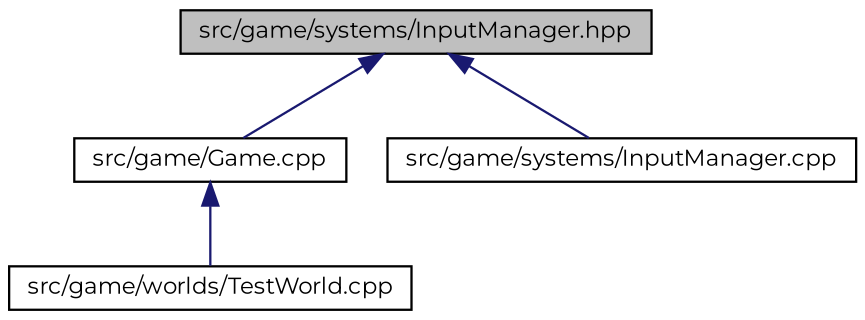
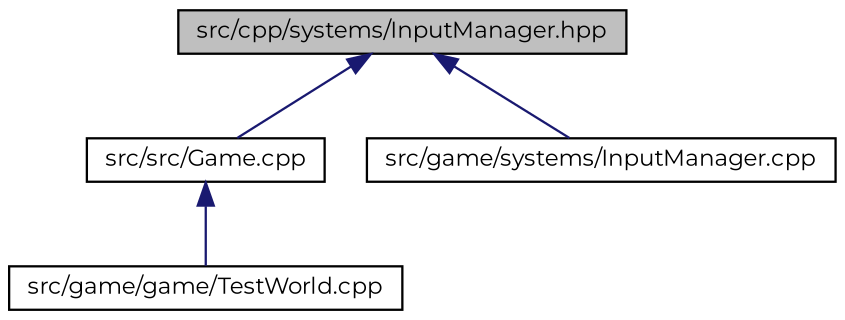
node "src/game/systems/InputManager.hpp": label "src/game/systems/InputManager.hpp" -> "src/cpp/systems/InputManager.hpp"
node "src/game/Game.cpp": label "src/game/Game.cpp" -> "src/src/Game.cpp"
node "src/game/worlds/TestWorld.cpp": label "src/game/worlds/TestWorld.cpp" -> "src/game/game/TestWorld.cpp"
